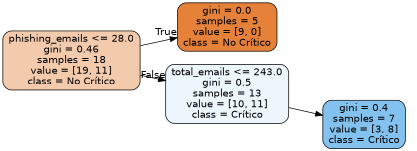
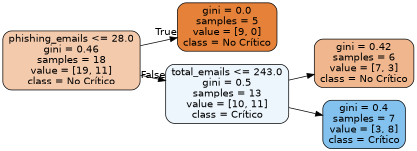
node "gini = 0.42 samples = 6 value = [7, 3] class = No Crítico": added
